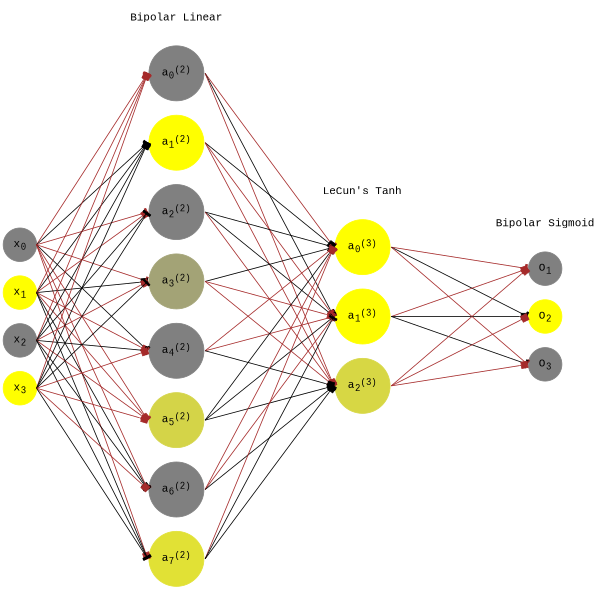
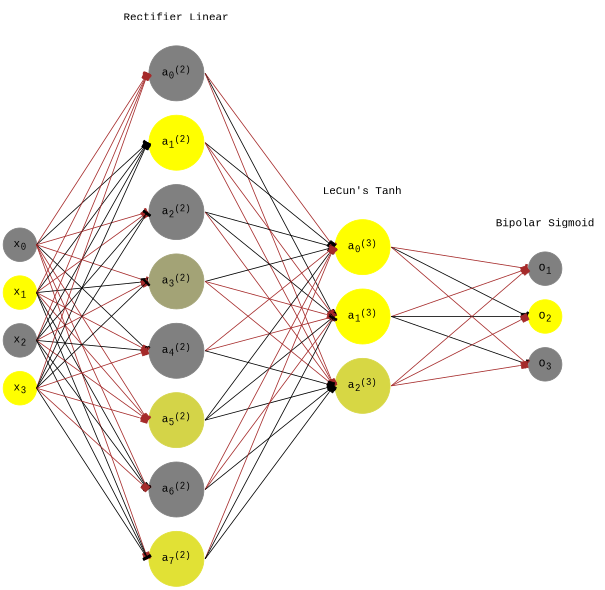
node "Bipolar Linear": label "Bipolar Linear" -> "Rectifier Linear"
